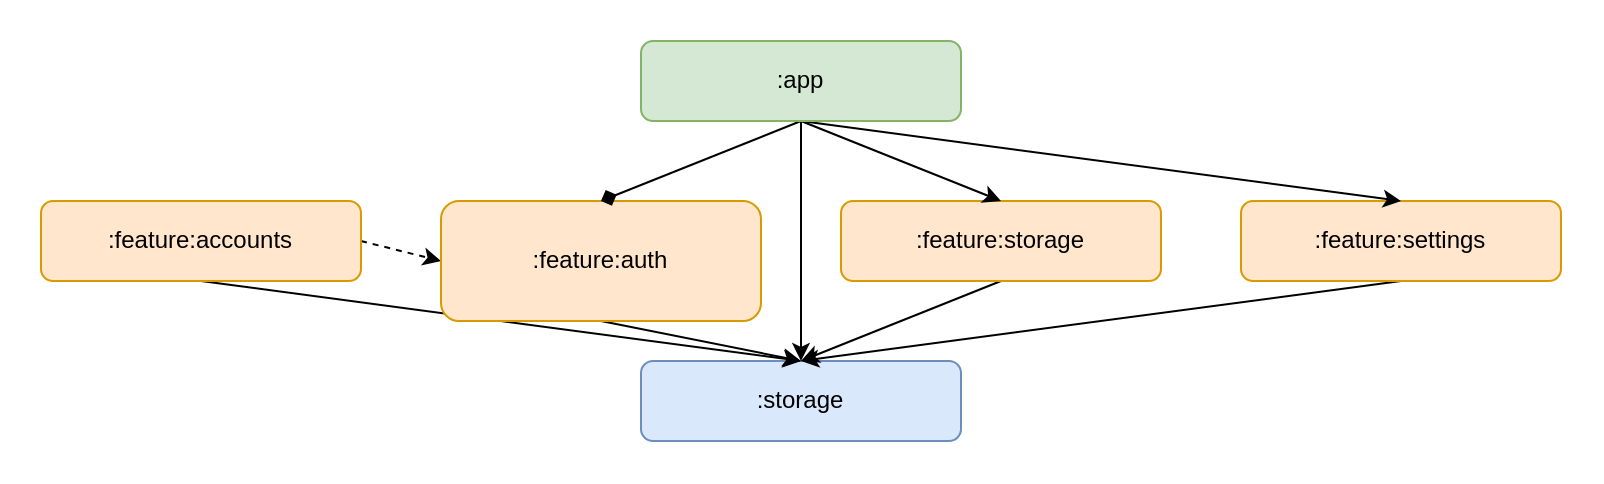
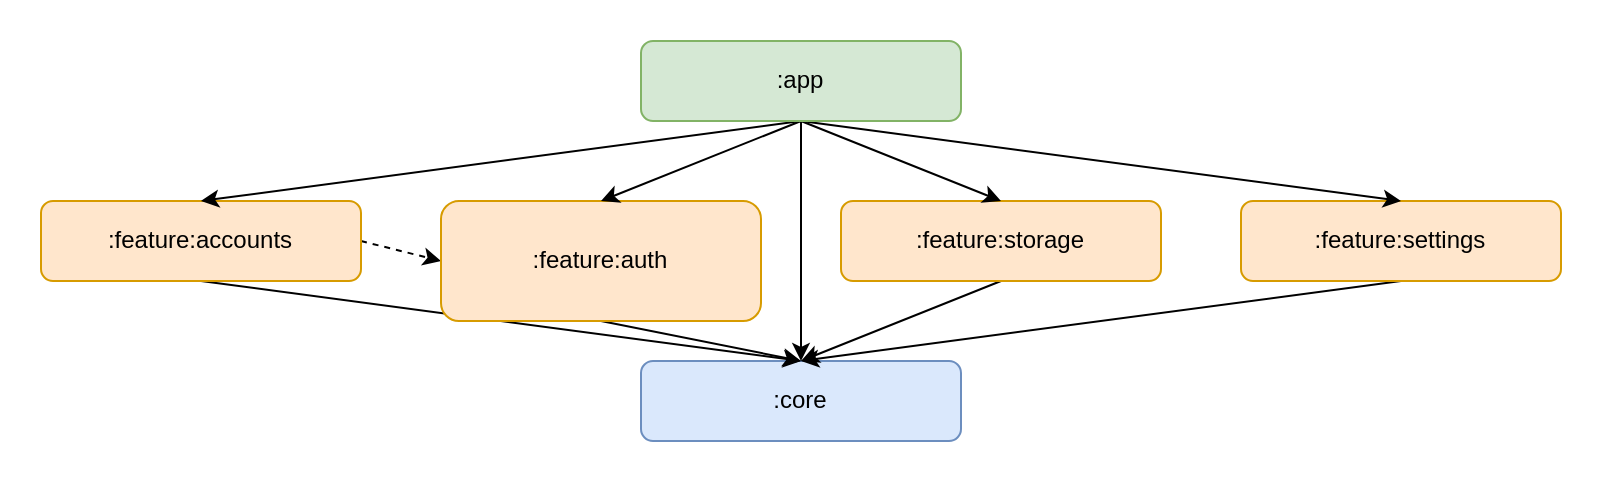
edge ":app" -> ":feature:accounts": added
edge ":app" -> ":feature:auth": arrowhead diamond -> classic
node ":storage": label ":storage" -> ":core"
